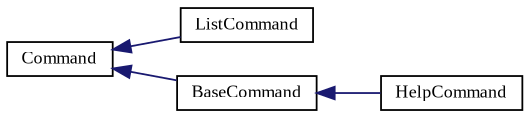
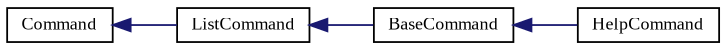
edge "BaseCommand" -> "Command": now "BaseCommand" -> "ListCommand"
